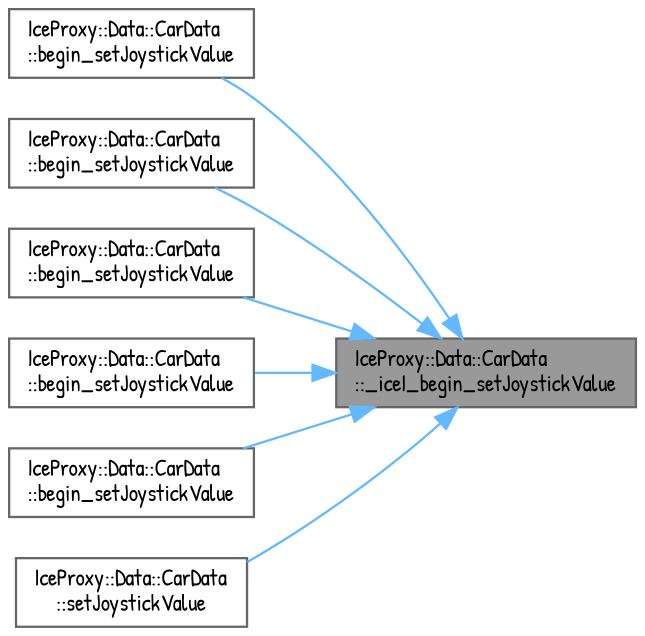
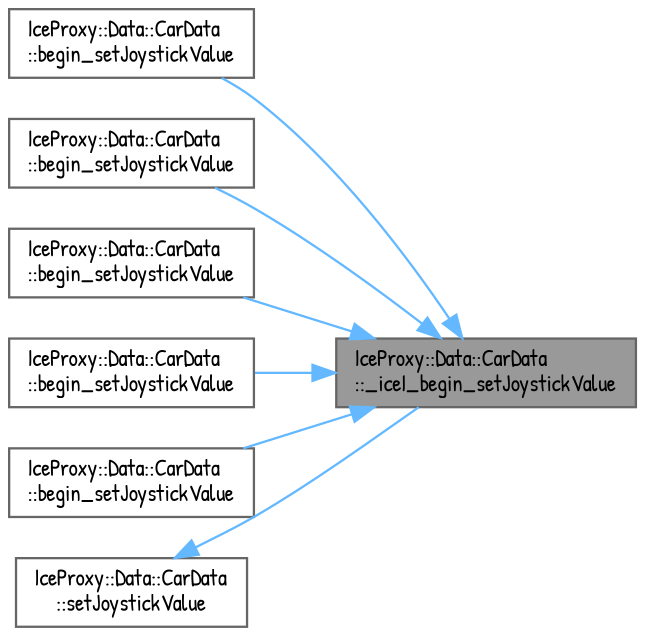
edge "IceProxy::Data::CarData ::setJoystickValue" -> "IceProxy::Data::CarData ::_iceI_begin_setJoystickValue": reversed
